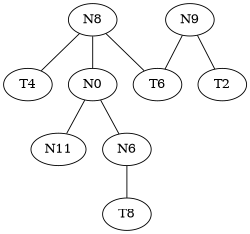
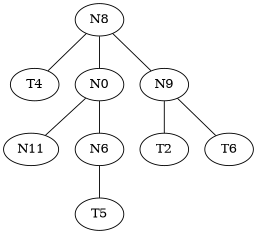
edge "N8" -- "T6": now "N8" -- "N9"
node "T8": label "T8" -> "T5"
